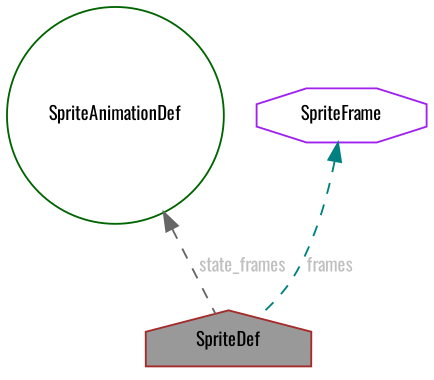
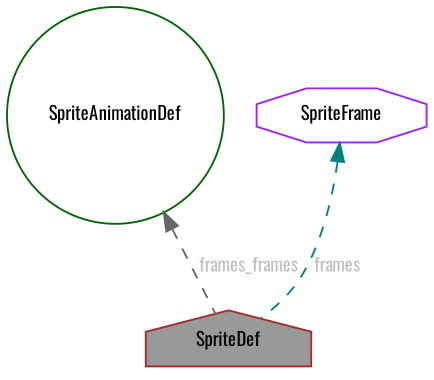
edge "SpriteDef" -> "SpriteAnimationDef": label " state_frames" -> " frames_frames"
